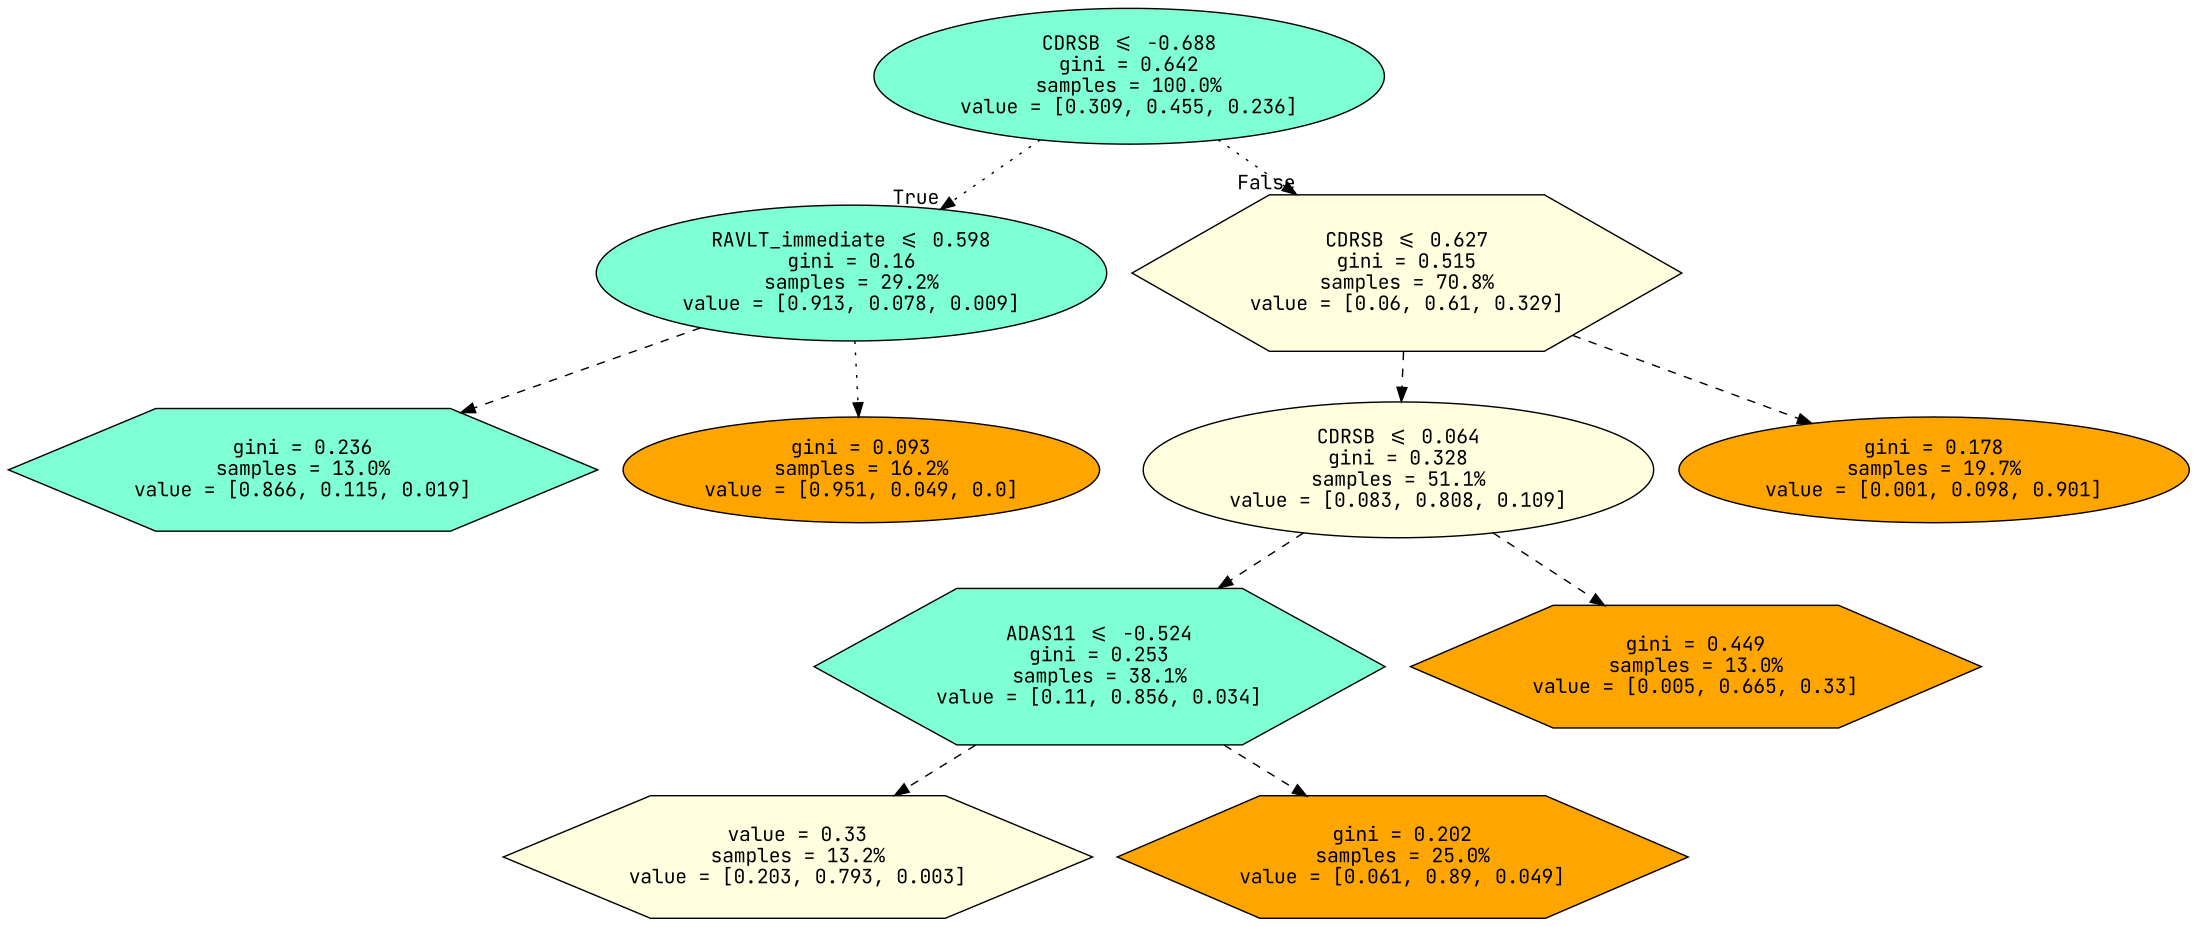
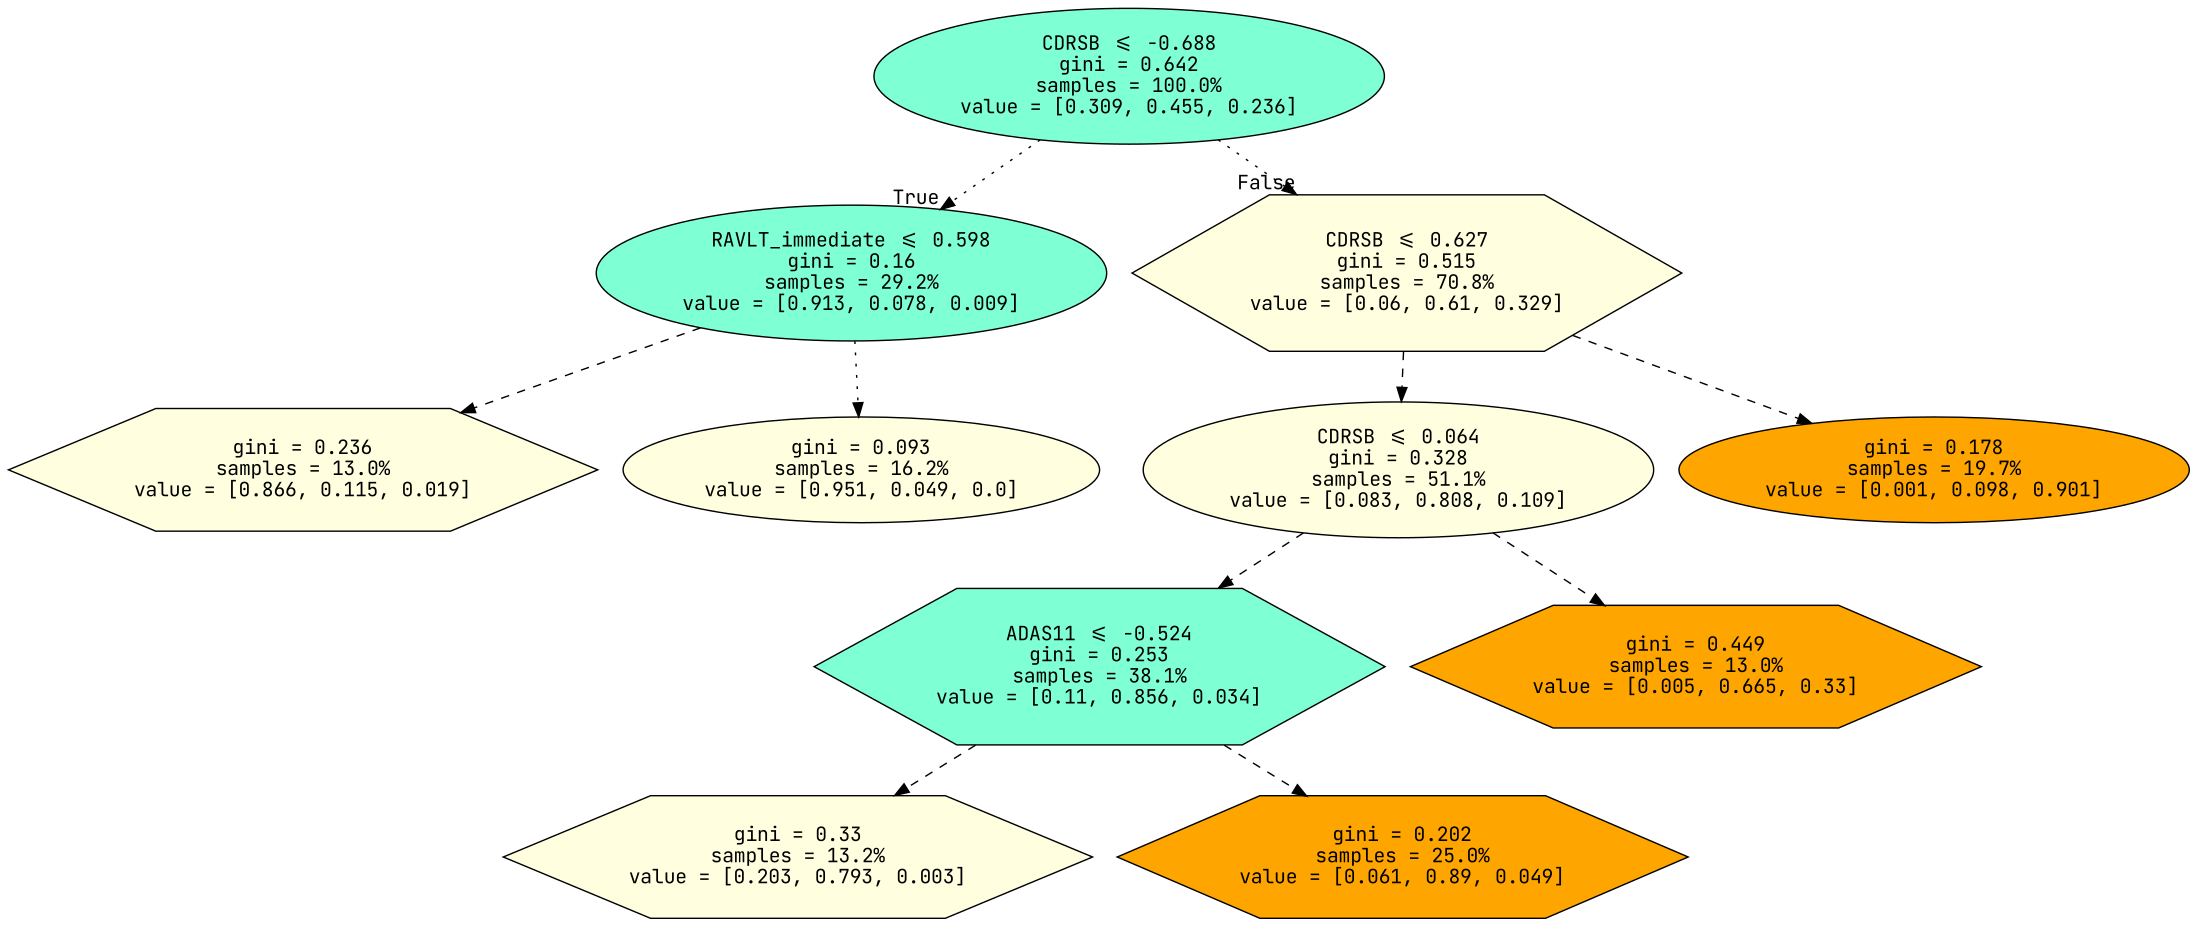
node "gini = 0.236 samples = 13.0% value = [0.866, 0.115, 0.019]": fillcolor aquamarine -> lightyellow
node "gini = 0.093 samples = 16.2% value = [0.951, 0.049, 0.0]": fillcolor orange -> lightyellow
node "value = 0.33 samples = 13.2% value = [0.203, 0.793, 0.003]": label "value = 0.33 samples = 13.2% value = [0.203, 0.793, 0.003]" -> "gini = 0.33 samples = 13.2% value = [0.203, 0.793, 0.003]"
